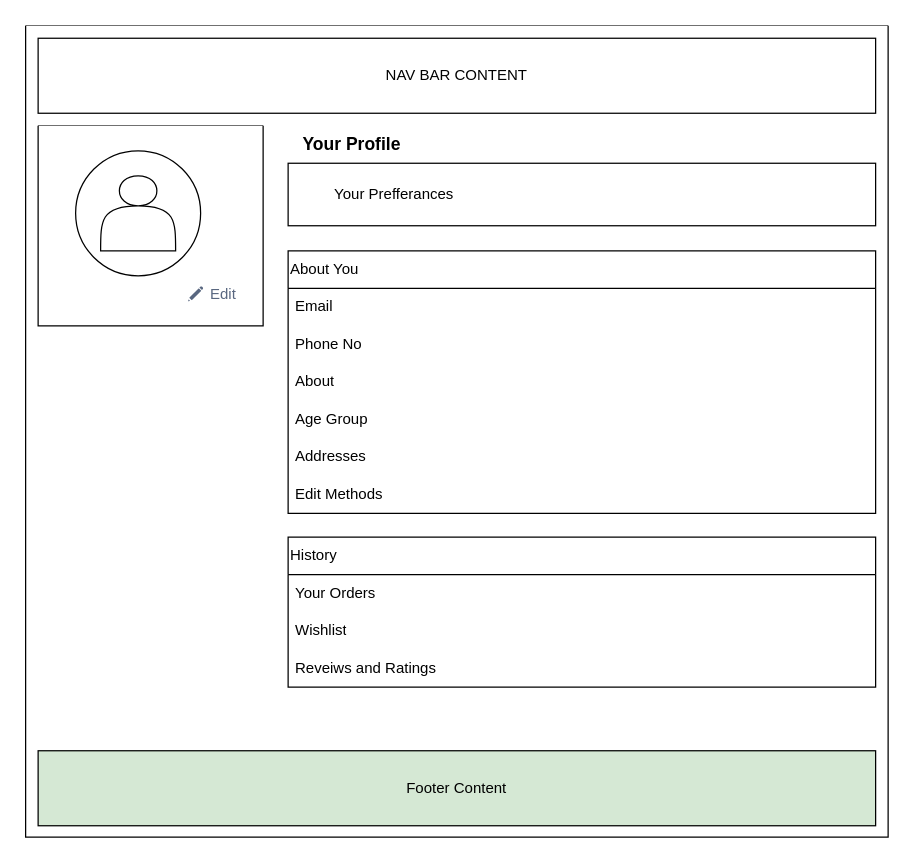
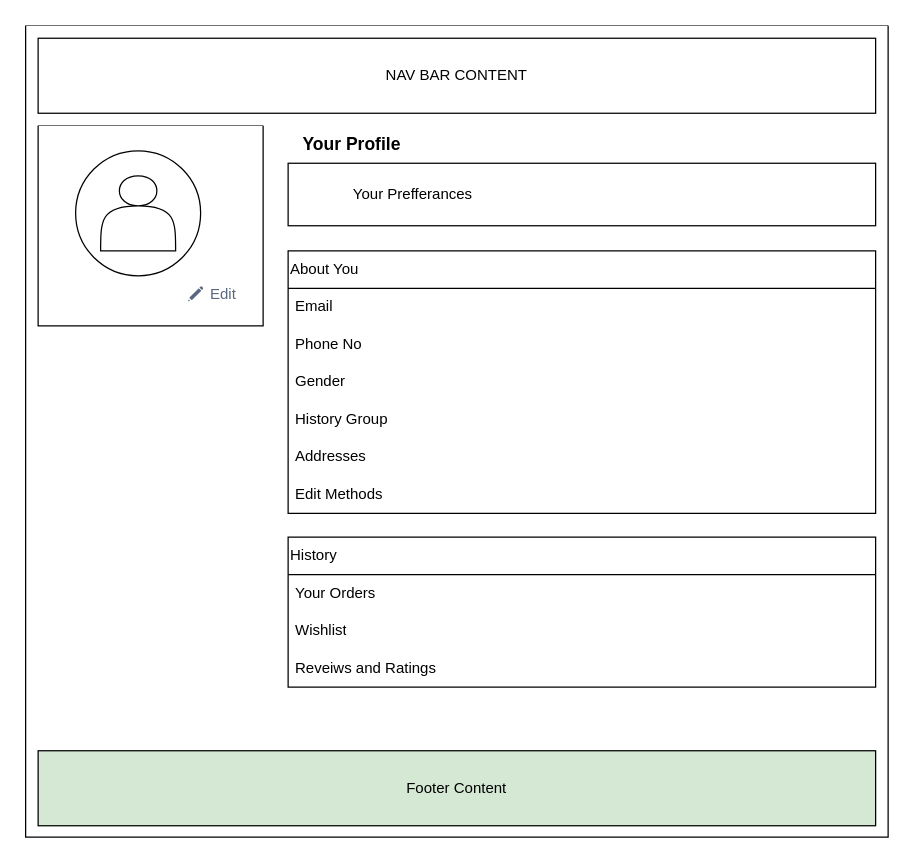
node "Your Prefferances": moved (394, 194) -> (413, 194)
node "About": label "About" -> "Gender"
node "Age Group": label "Age Group" -> "History Group"
